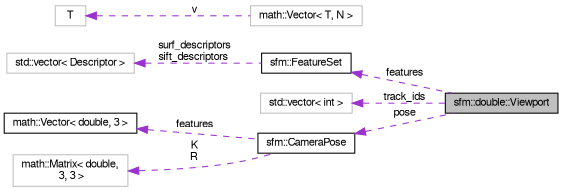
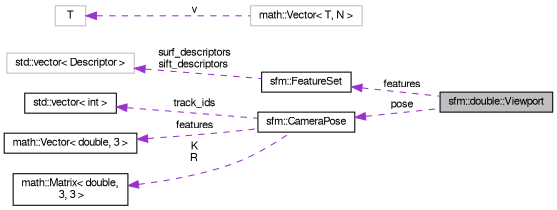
node "std::vector< int >": color grey75 -> black
edge "sfm::double::Viewport" -> "std::vector< int >": now "sfm::CameraPose" -> "std::vector< int >"
node "math::Matrix< double, 3, 3 >": color grey75 -> black
